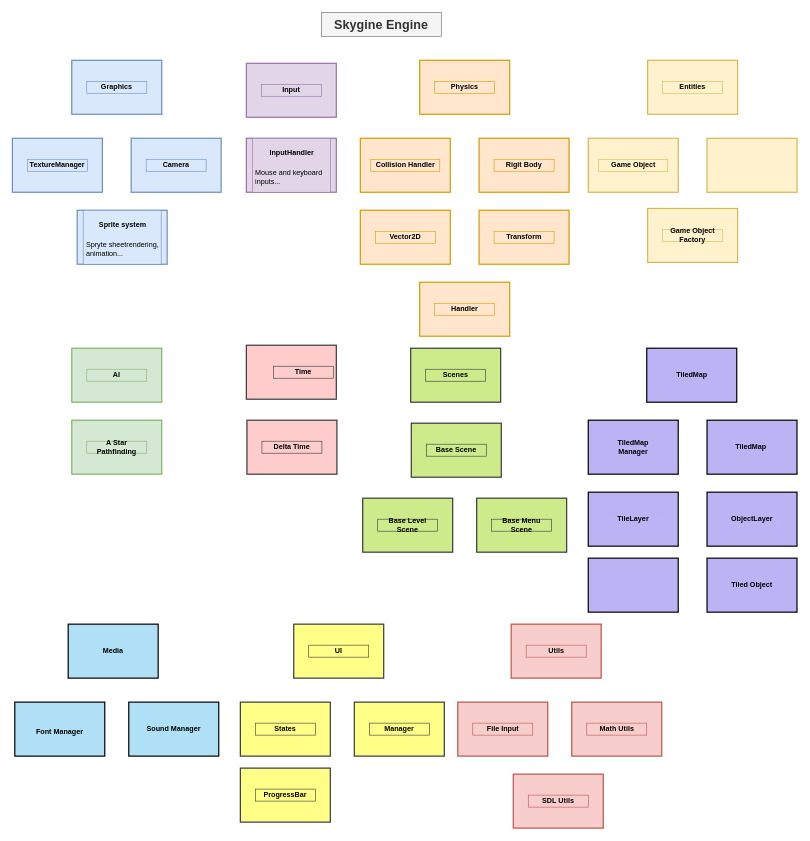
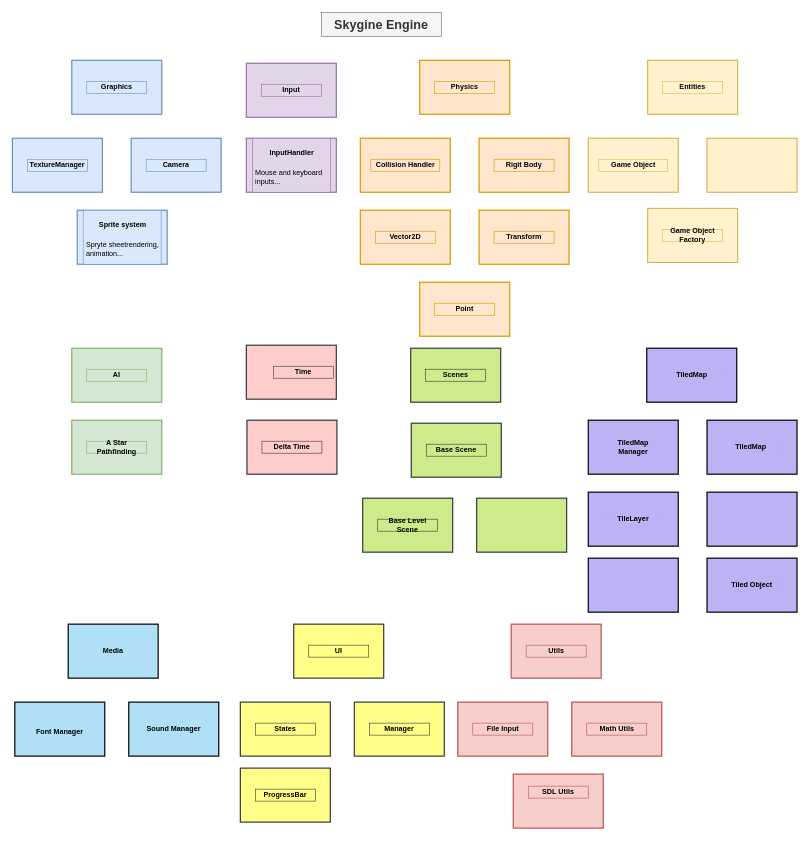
node "Handler": label "Handler" -> "Point"
node "ObjectLayer": removed
node "Base Menu Scene": removed
node "SDL Utils": moved (558, 801) -> (558, 792)
